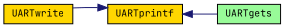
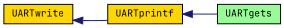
edge "UARTwrite" -> "UARTprintf": reversed
